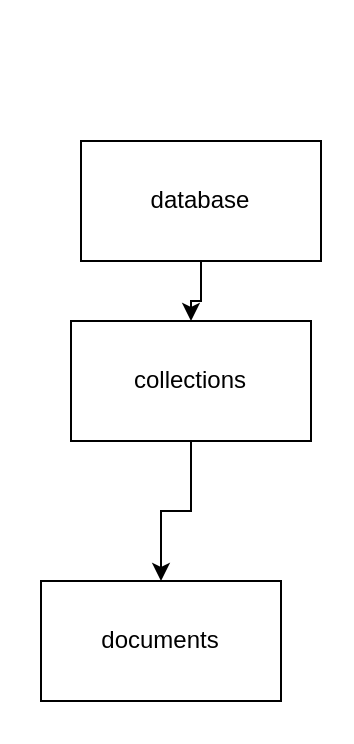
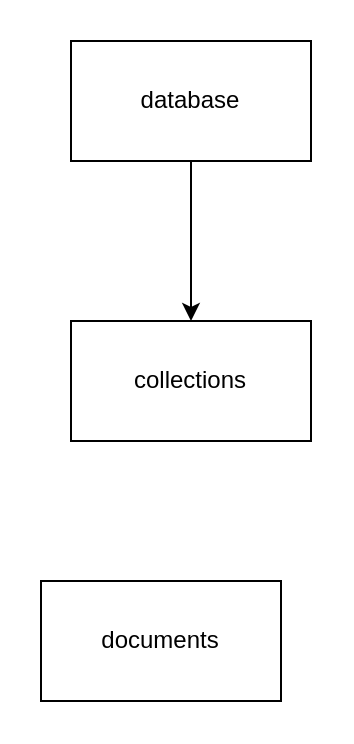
node "database": moved (201, 201) -> (191, 101)
edge "collections" -> "documents": removed
